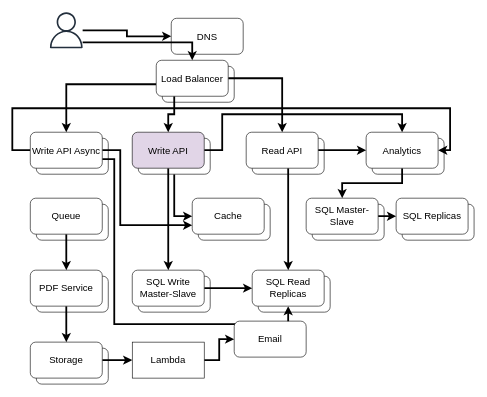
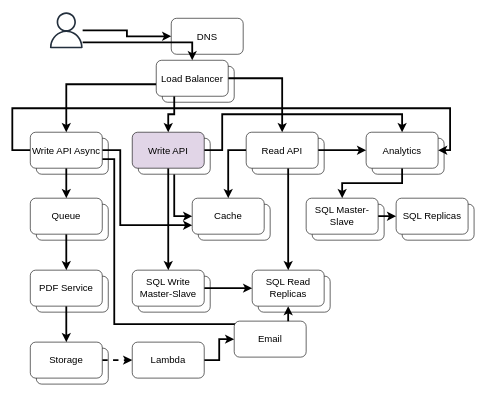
edge "Read API" -> "Cache": added
edge "Write API Async" -> "Queue": added
edge "Storage" -> "Lambda": style solid -> dashed
node "Lambda": shape rectangle -> rounded rectangle
